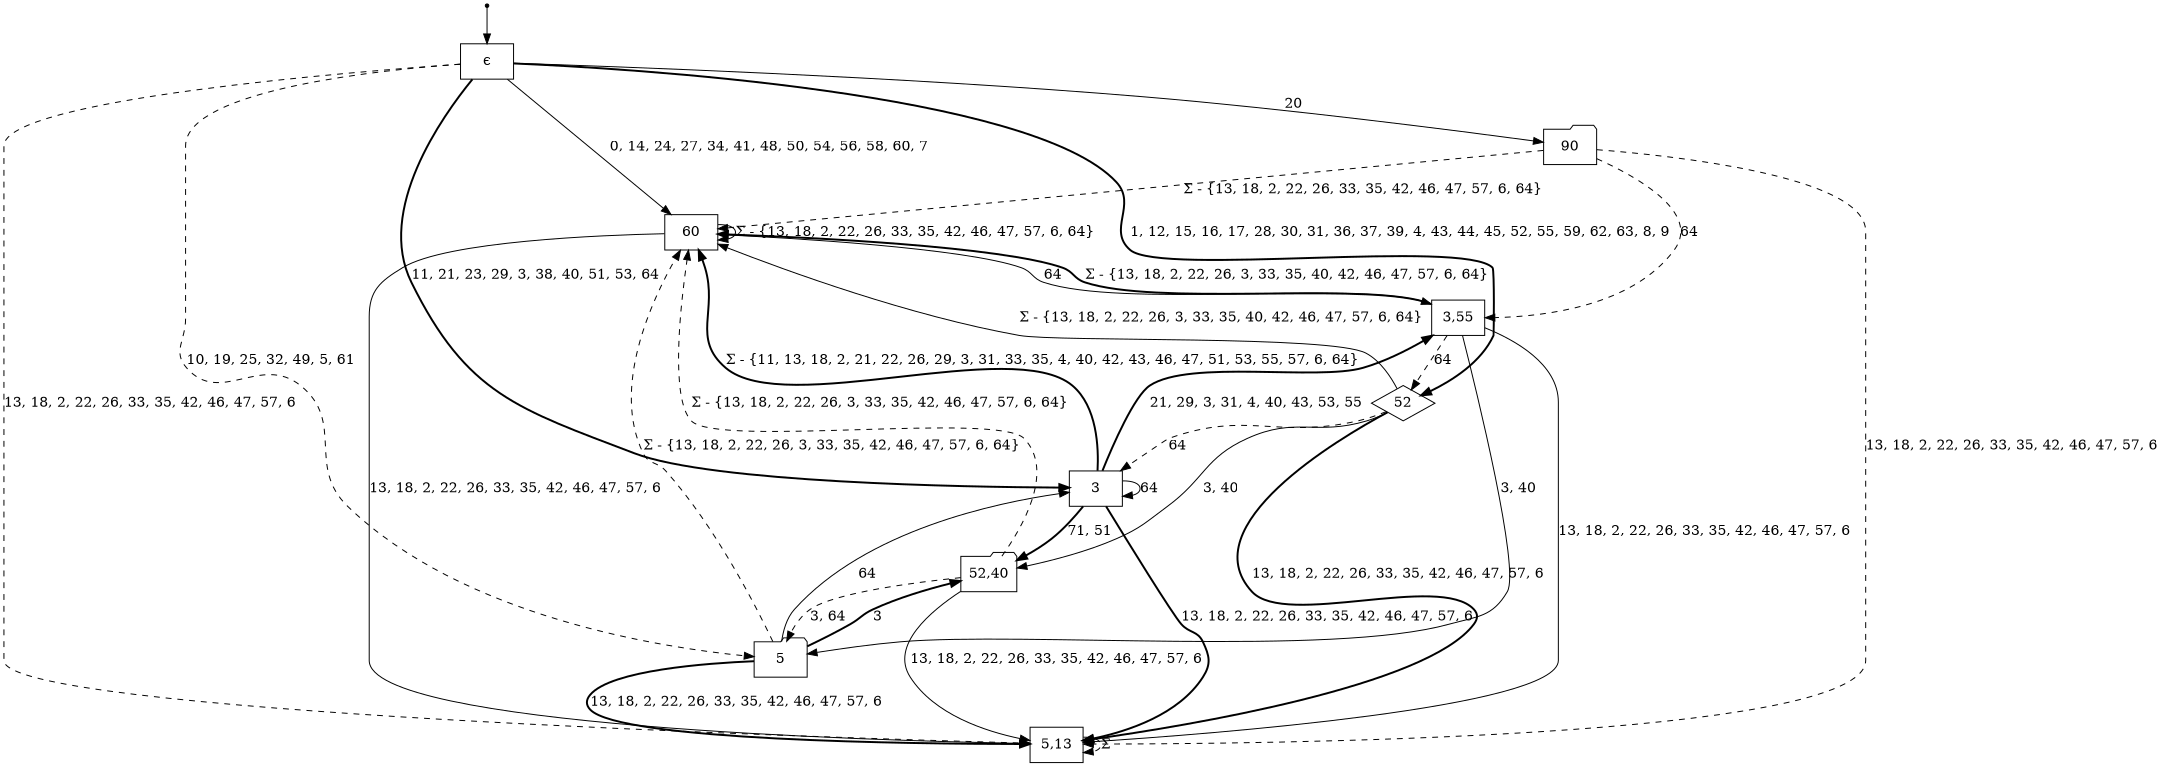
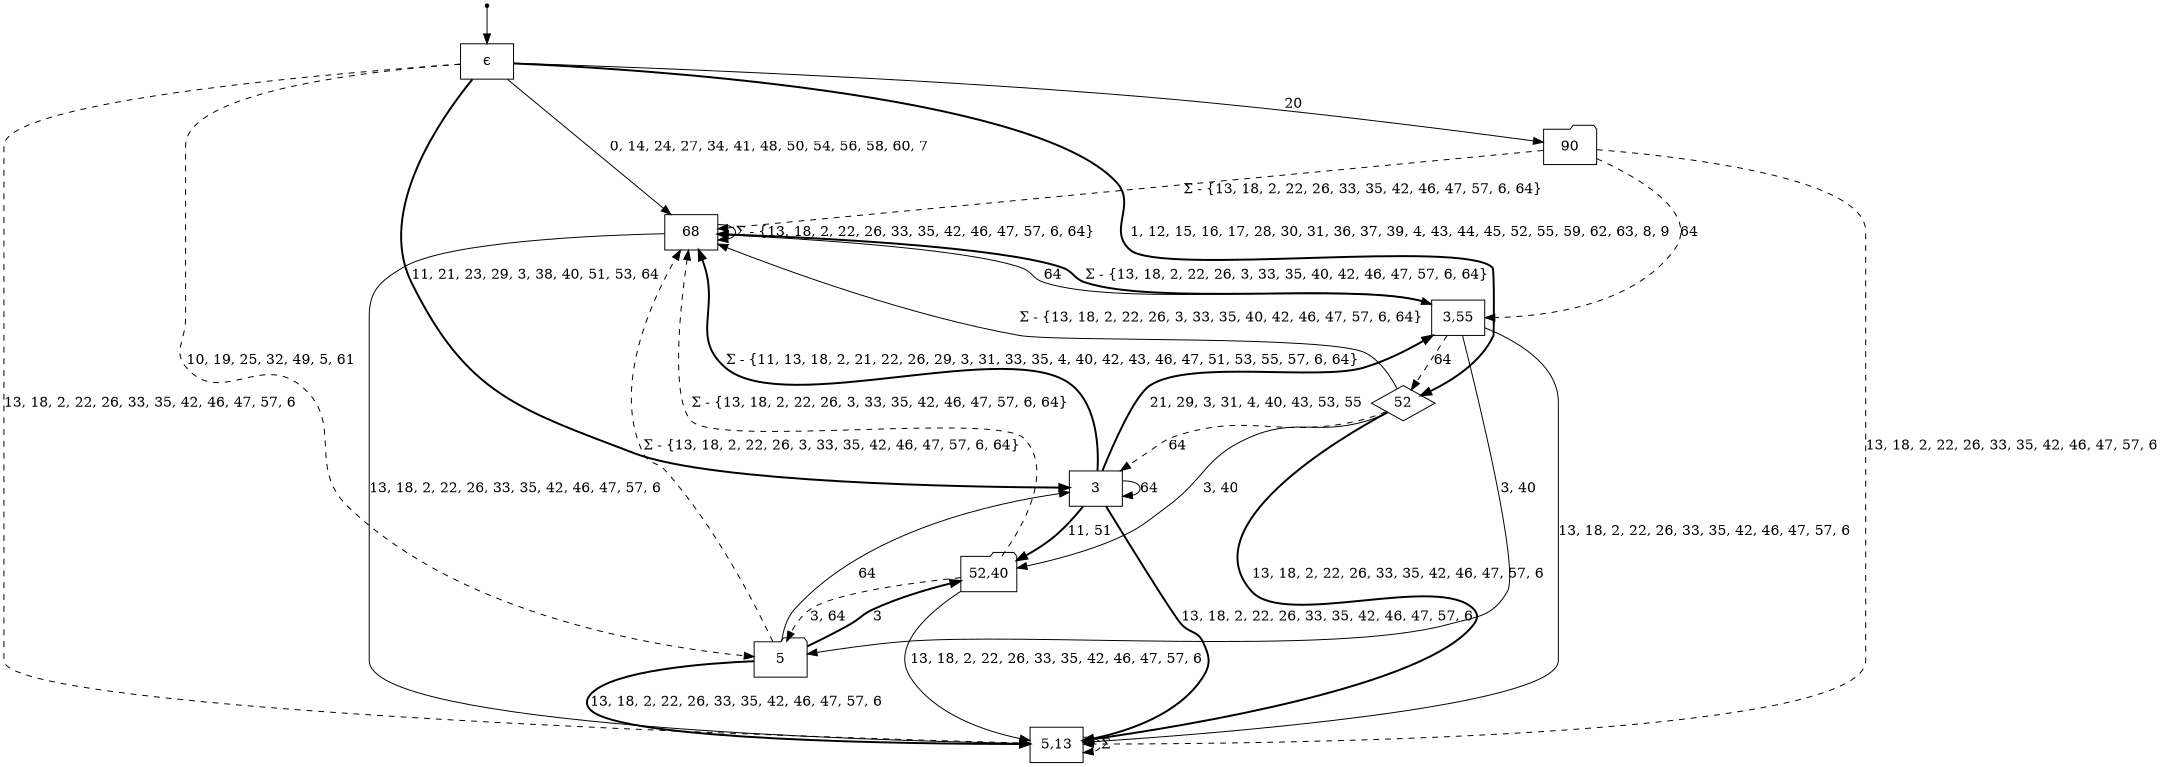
node "60": label "60" -> "68"
edge "3" -> "52,40": label "71, 51" -> "11, 51"
